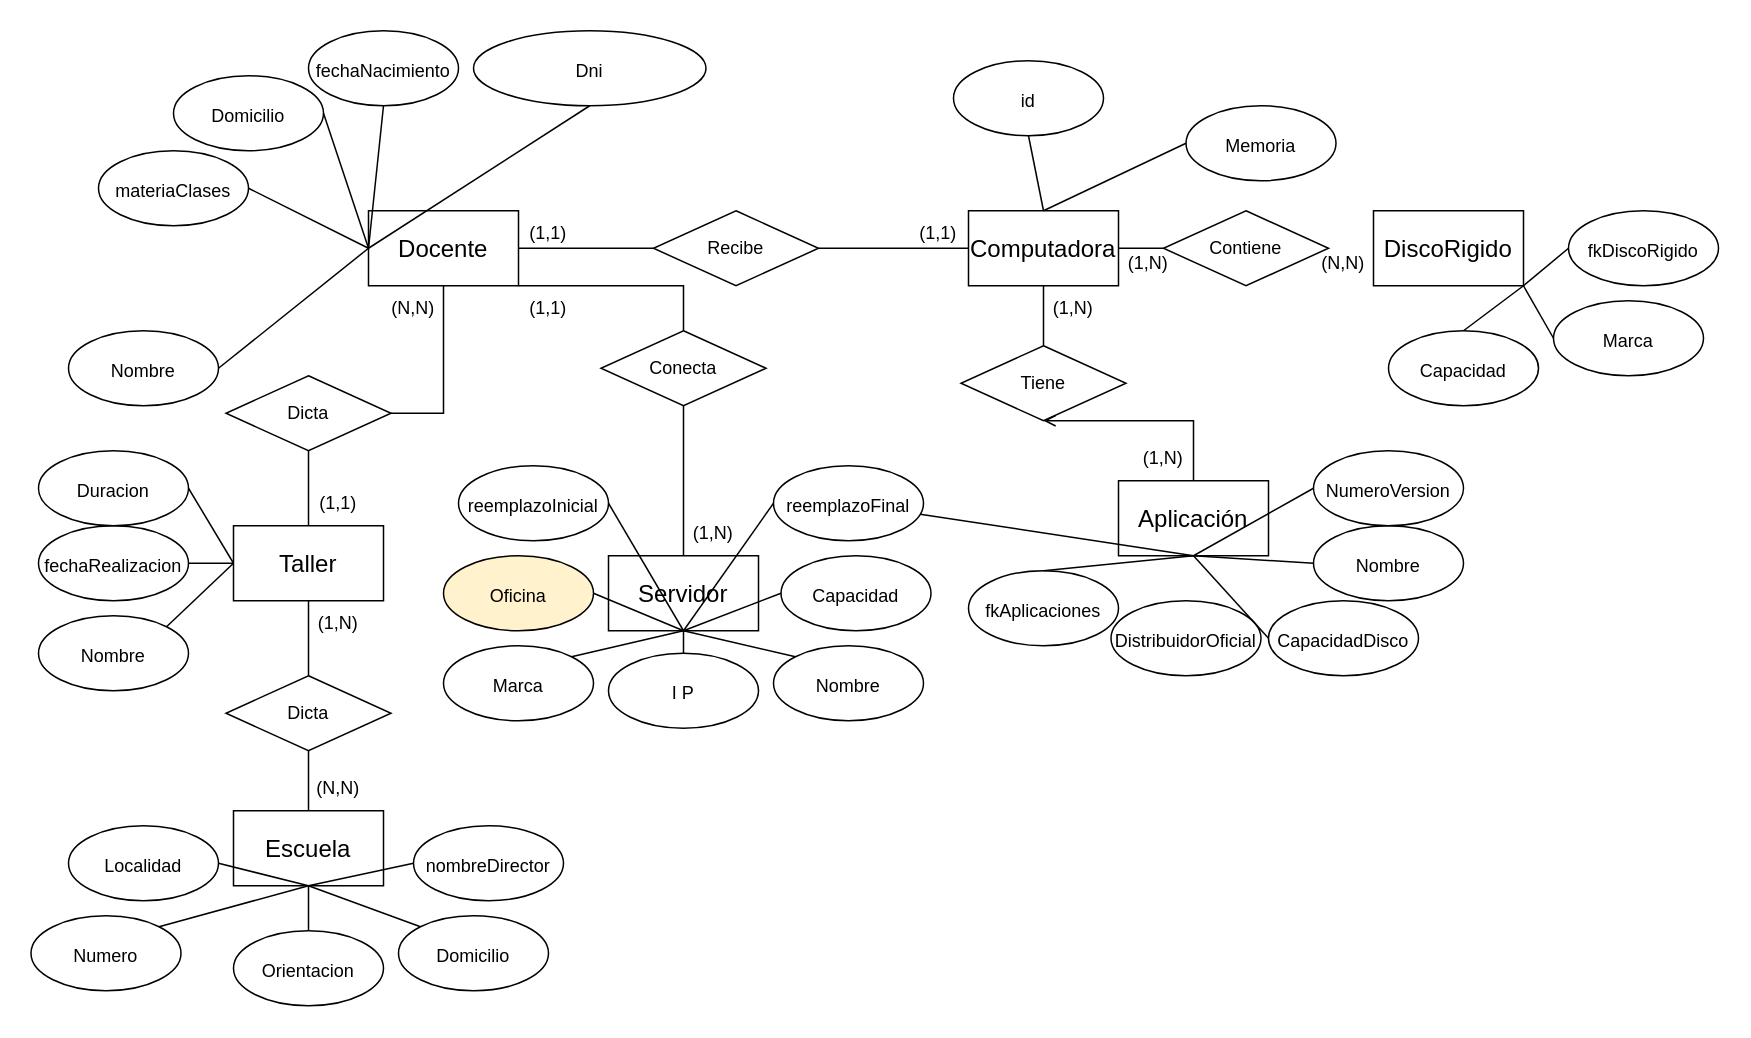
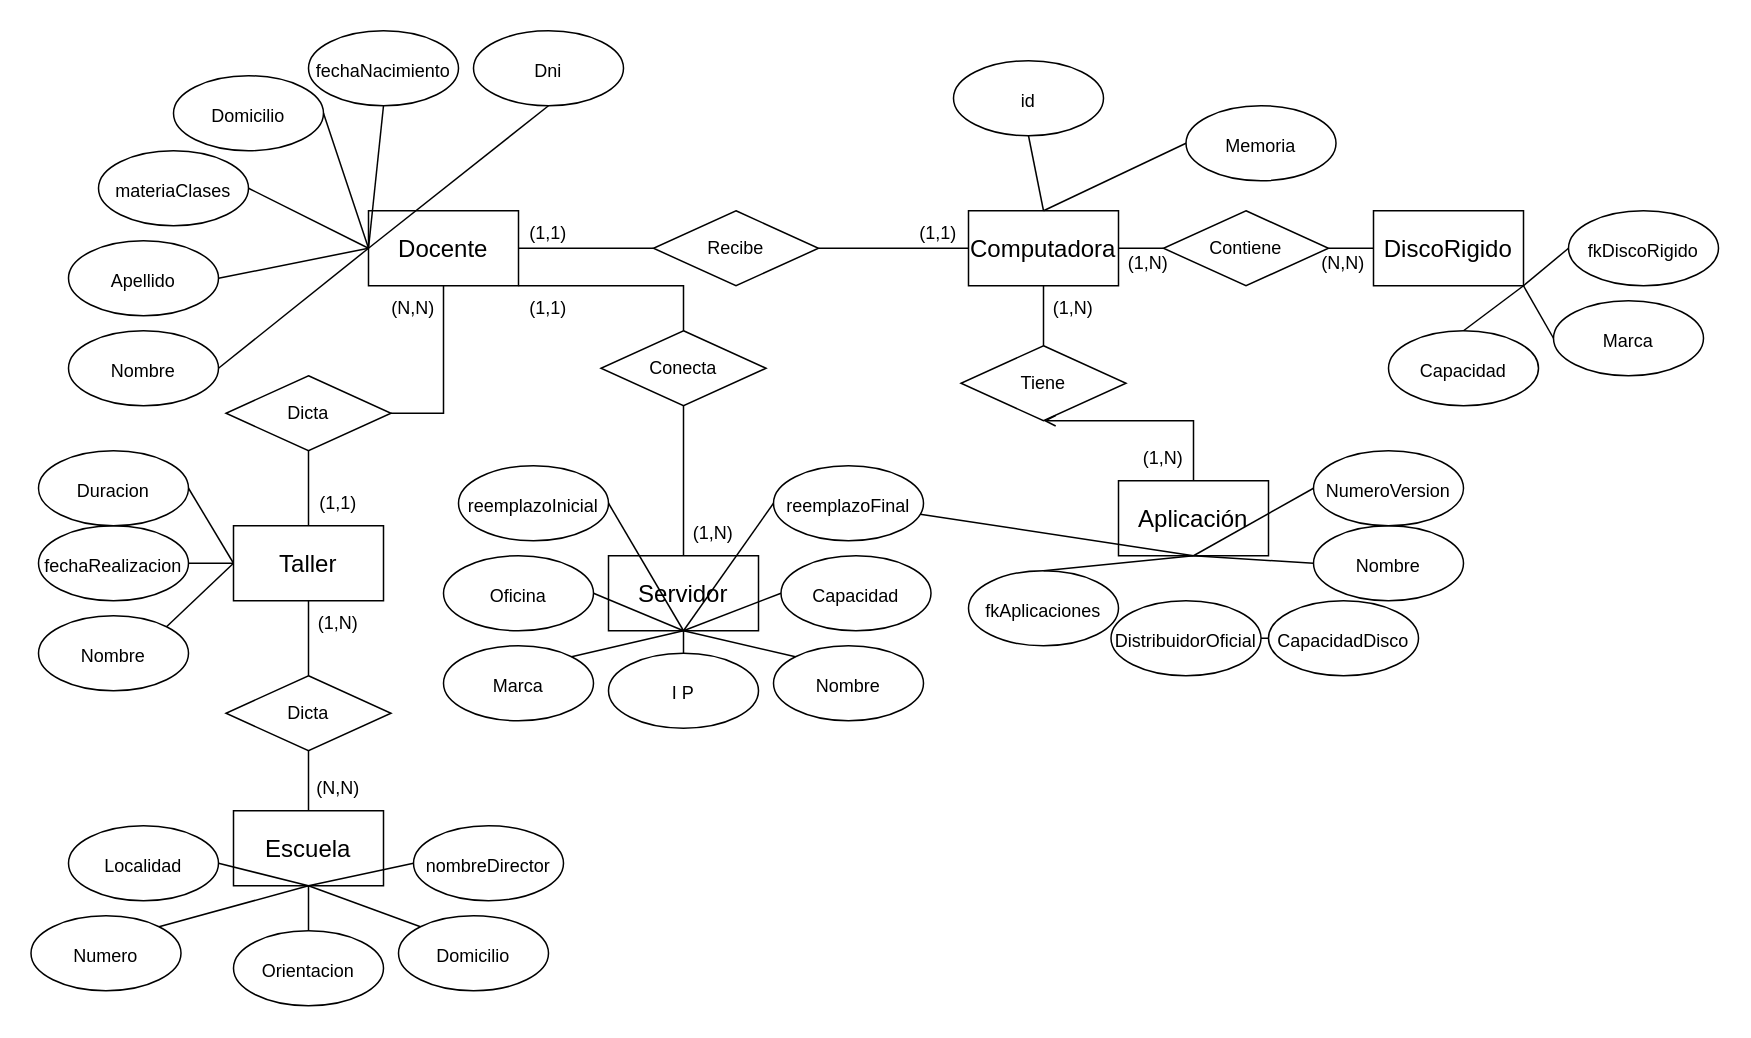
node "Dni": size 233x75 -> 150x75
edge "Contiene" -- "DiscoRigido": added
edge "Docente" -- "Apellido": added
node "Apellido": added
edge "Aplicación" -- "CapacidadDisco": now "DistribuidorOficial" -- "CapacidadDisco"
node "Oficina": fillcolor #fff2cc -> #ffffff
